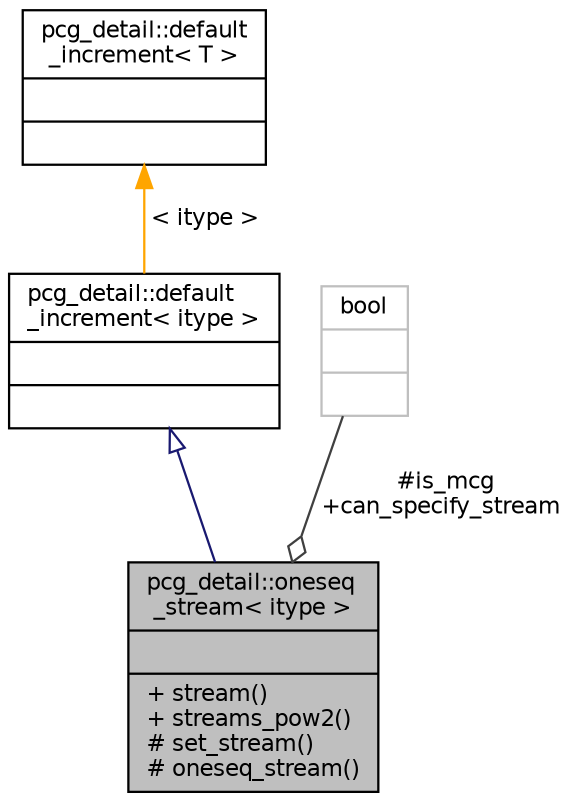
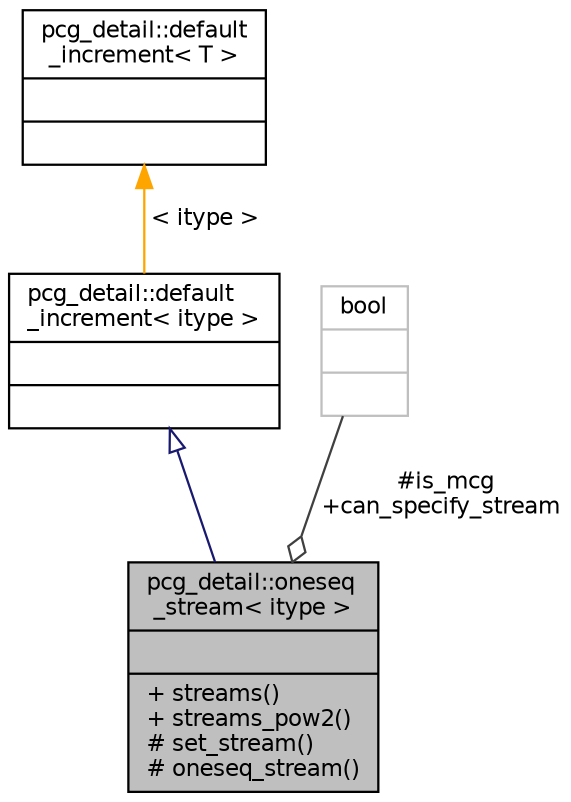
node "pcg_detail::oneseq": text "+ stream()" -> "+ streams()"
